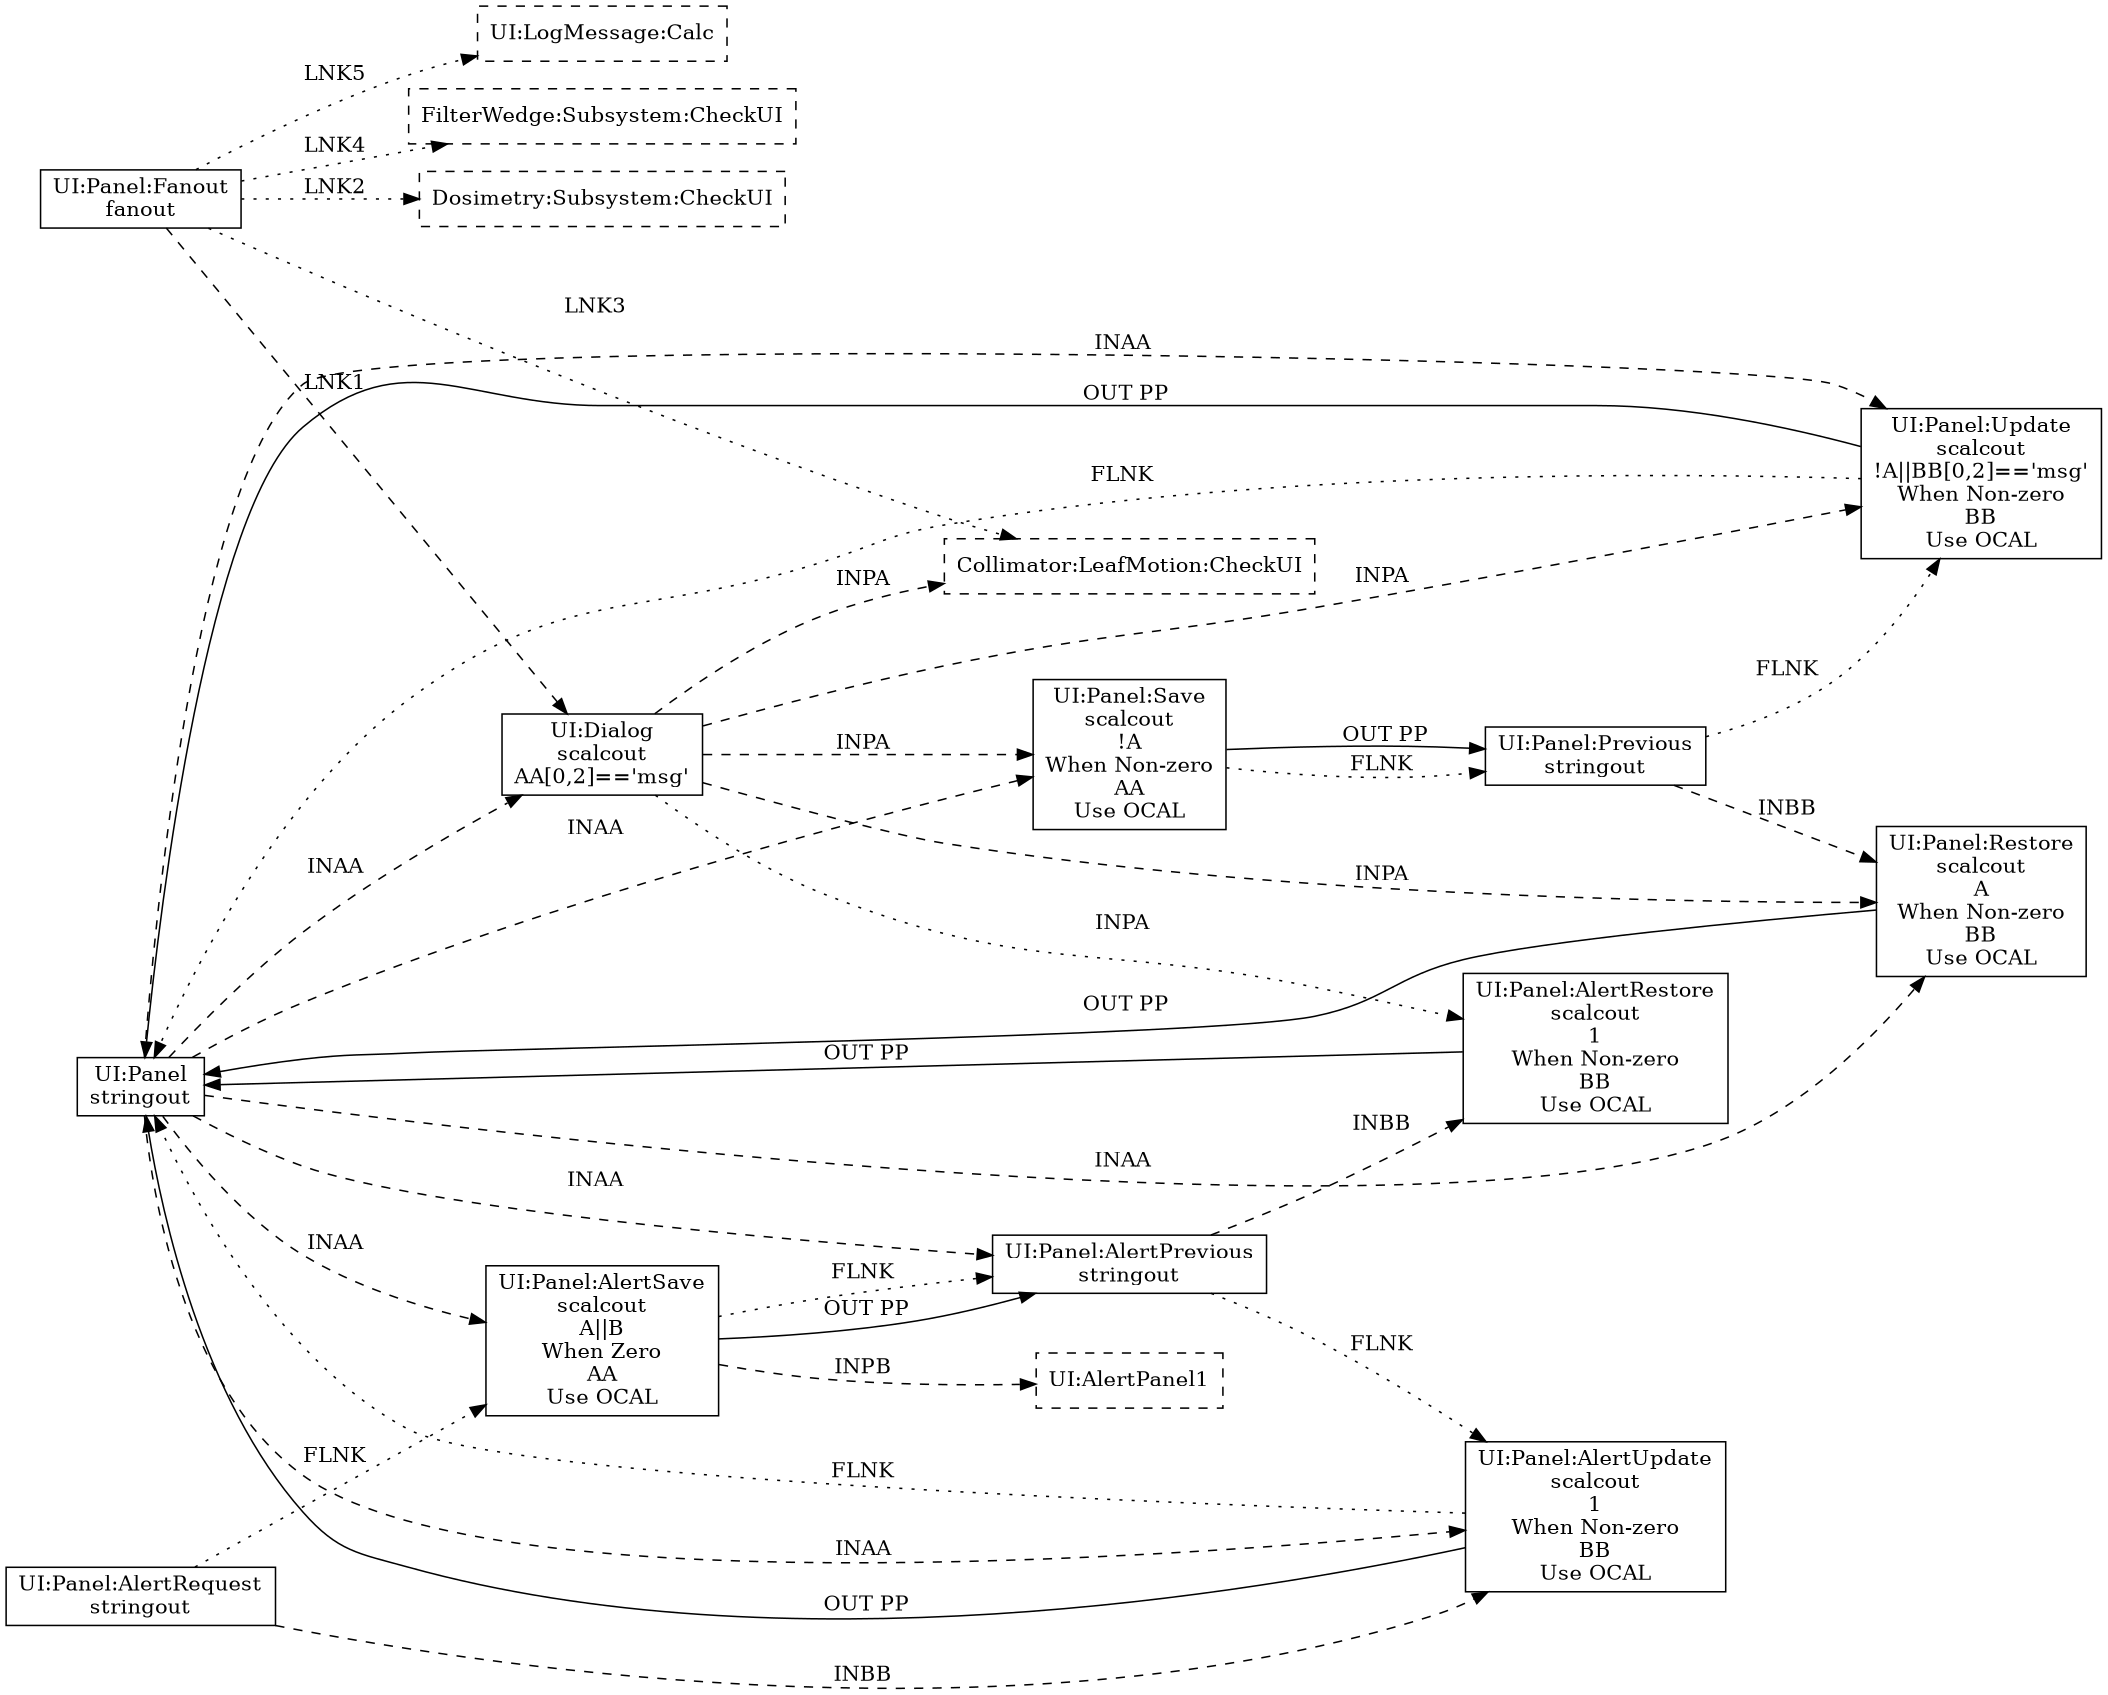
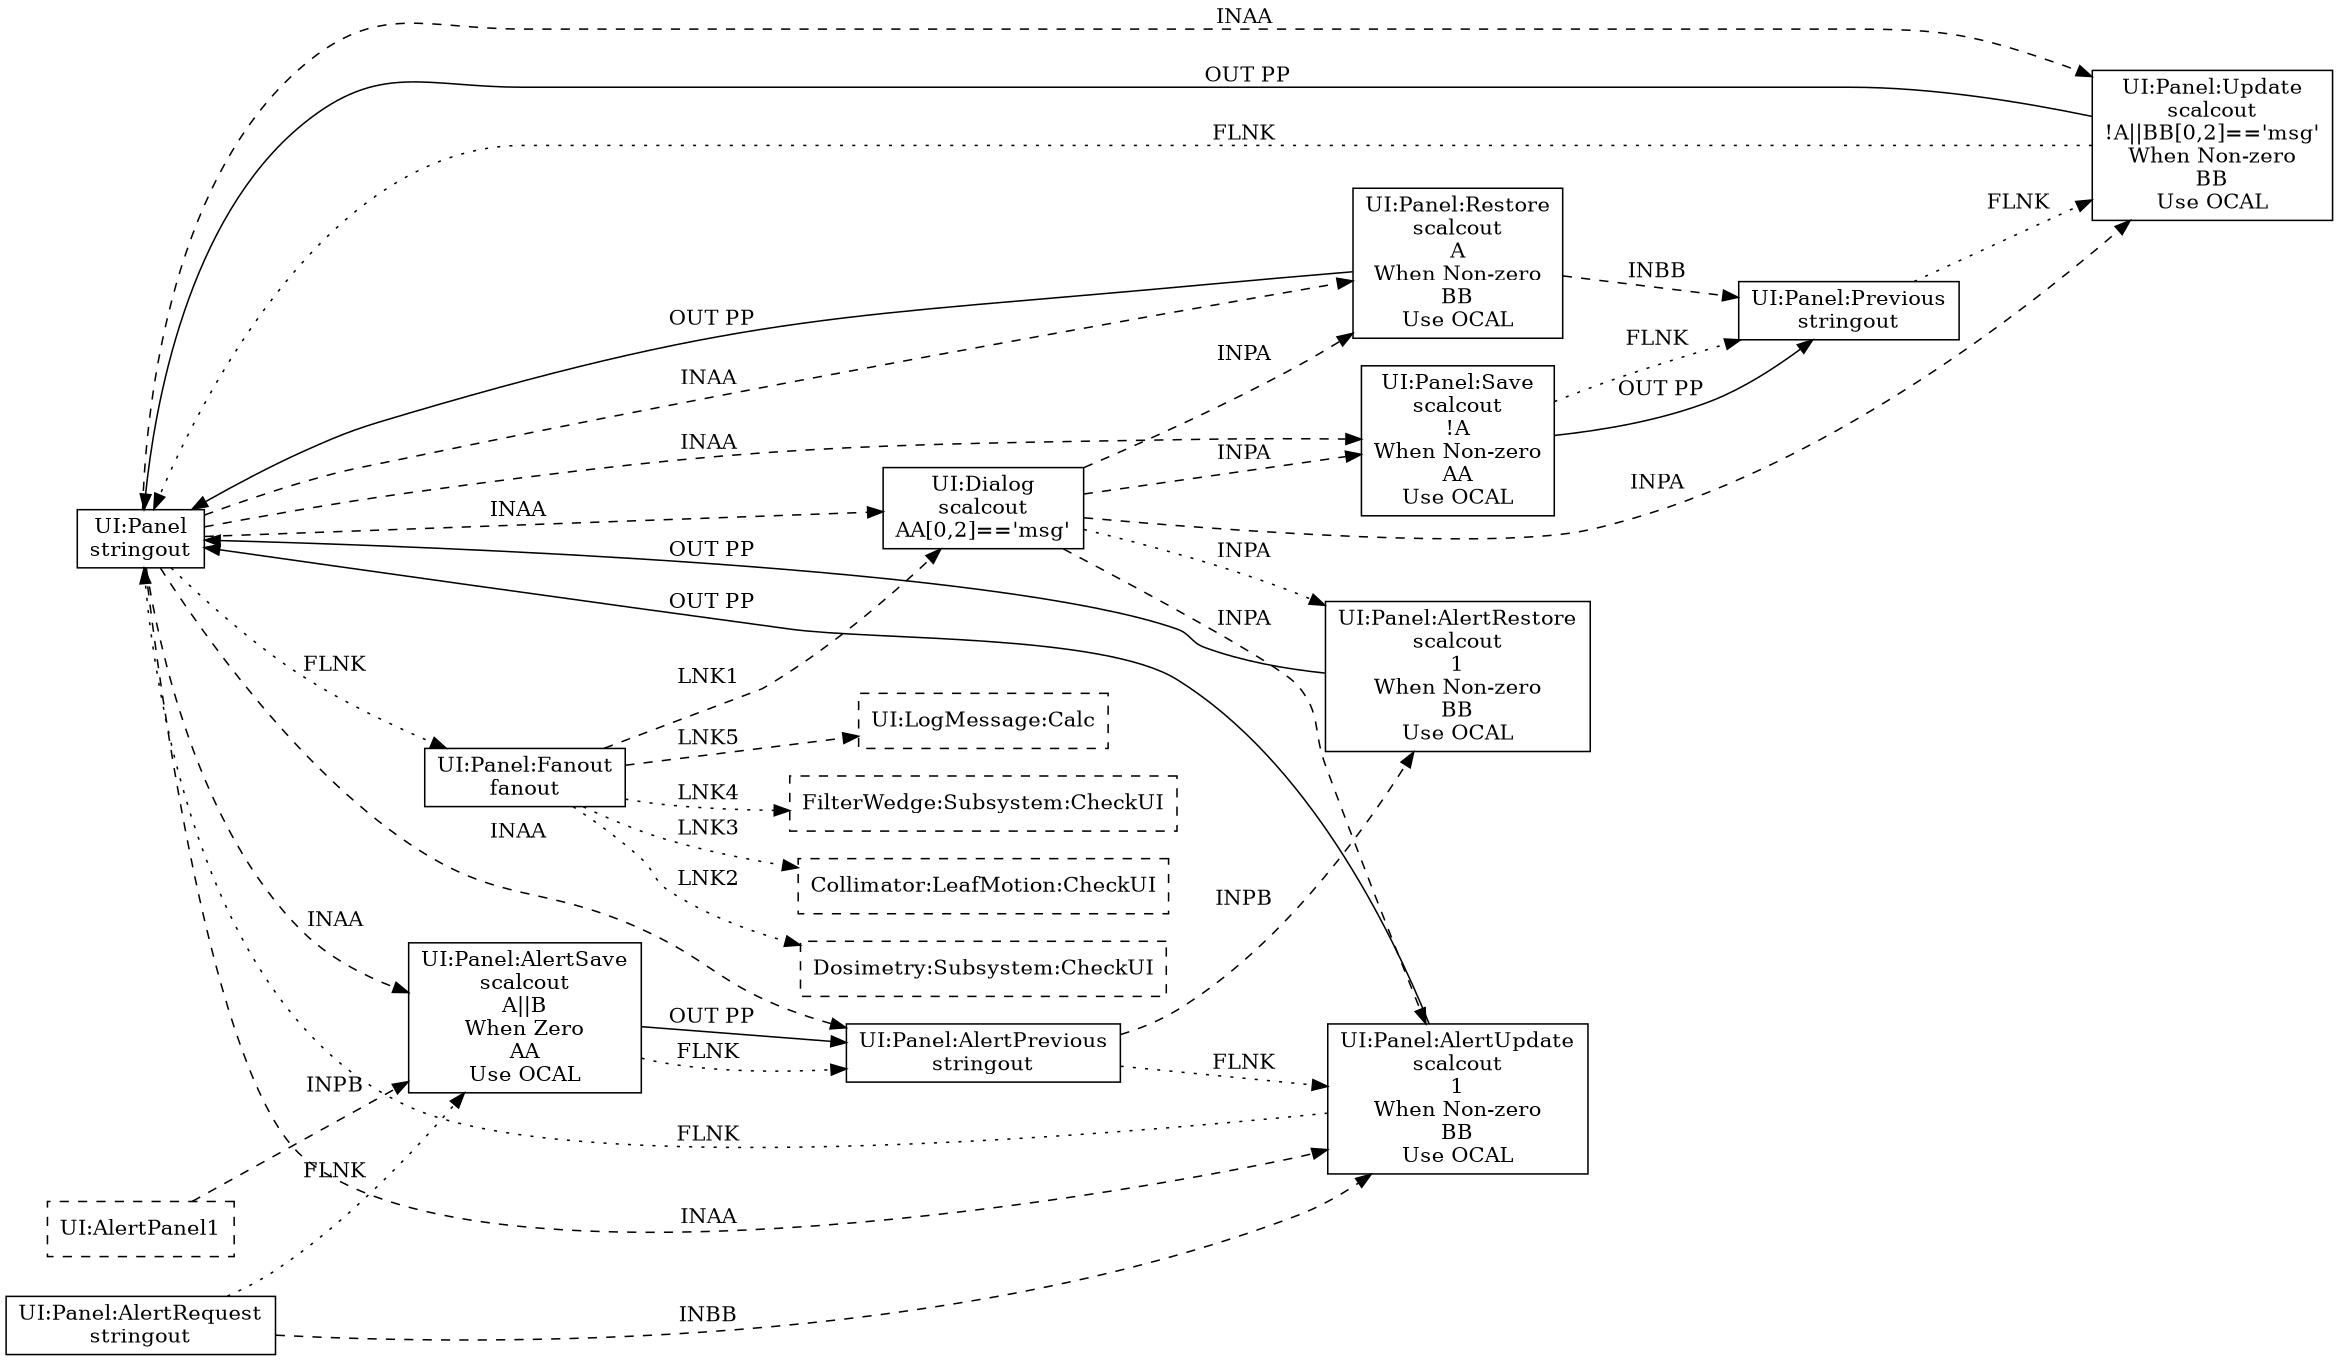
edge "UI:Panel:Fanout fanout" -> "UI:LogMessage:Calc": style dotted -> dashed
edge "UI:Dialog scalcout AA[0,2]=='msg'" -> "Collimator:LeafMotion:CheckUI": now "UI:Dialog scalcout AA[0,2]=='msg'" -> "UI:Panel:AlertUpdate scalcout 1 When Non-zero BB Use OCAL"
edge "UI:Panel stringout" -> "UI:Panel:Fanout fanout": added, label "FLNK"
edge "UI:Panel:Previous stringout" -> "UI:Panel:Restore scalcout A When Non-zero BB Use OCAL": reversed
edge "UI:Panel:AlertPrevious stringout" -> "UI:Panel:AlertRestore scalcout 1 When Non-zero BB Use OCAL": label "INBB  " -> "INPB  "
edge "UI:Panel:AlertSave scalcout A||B When Zero AA Use OCAL" -> "UI:AlertPanel1": reversed
